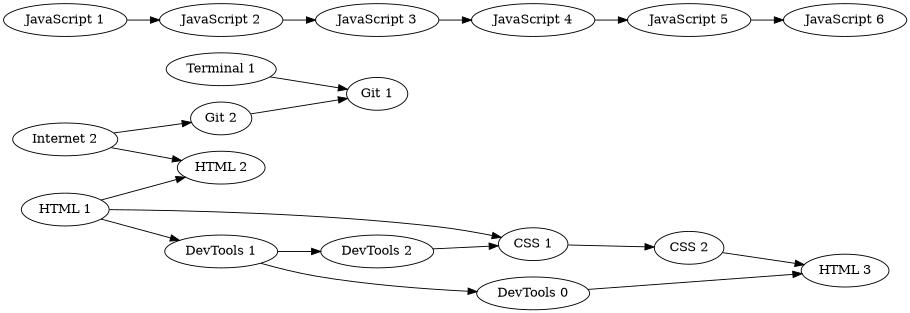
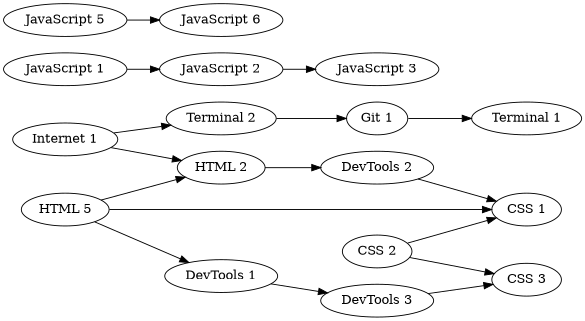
node "JavaScript 4": removed
edge "Terminal 1" -> "Git 1": reversed
node "Git 2": label "Git 2" -> "Terminal 2"
node "Internet 2": label "Internet 2" -> "Internet 1"
node "HTML 1": label "HTML 1" -> "HTML 5"
edge "CSS 1" -> "CSS 2": reversed
edge "DevTools 1" -> "DevTools 2": now "HTML 2" -> "DevTools 2"
node "HTML 3": label "HTML 3" -> "CSS 3"
node "DevTools 0": label "DevTools 0" -> "DevTools 3"
